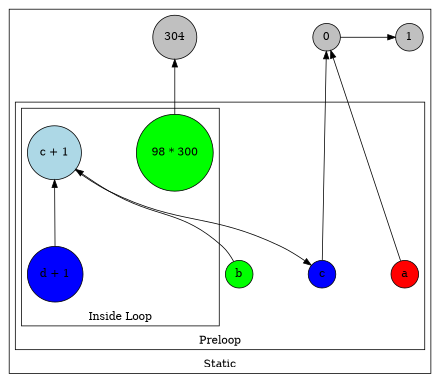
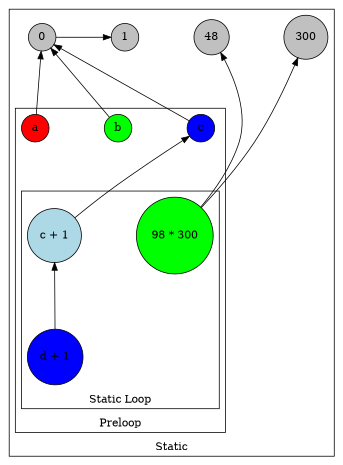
node "304": label "304" -> "300"
node "48": added
edge "b" -> "c + 1": now "b" -> "0"
cluster "Inside Loop": label "Inside Loop" -> "Static Loop"
